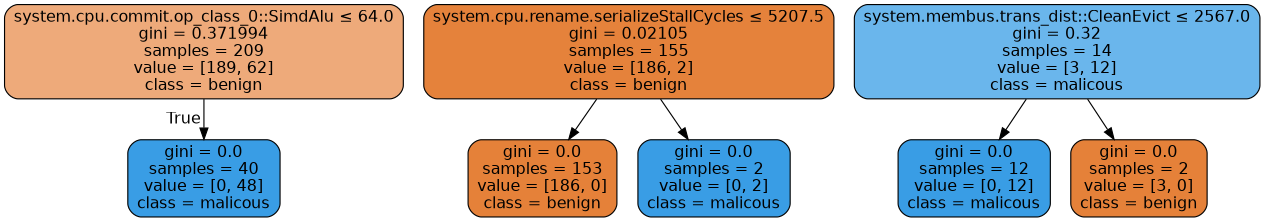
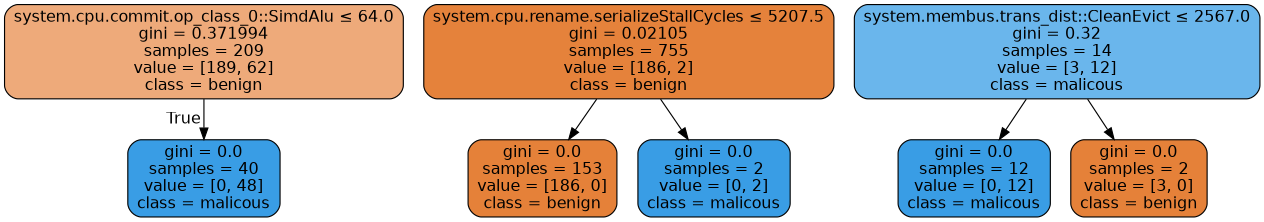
node "system.cpu.rename.serializeStallCycles ≤ 5207.5": text "samples = 155" -> "samples = 755"
